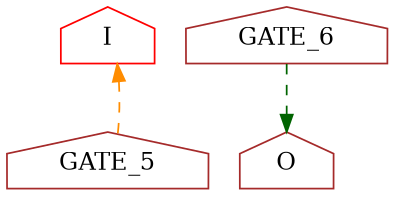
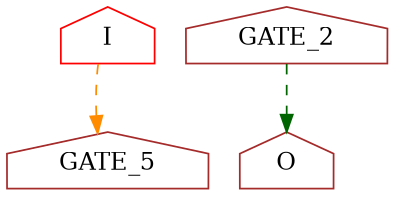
node "GATE_6": label "GATE_6" -> "GATE_2"
edge "GATE_5" -> "I": reversed
